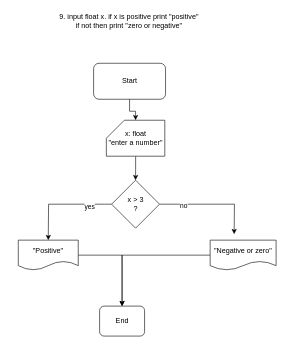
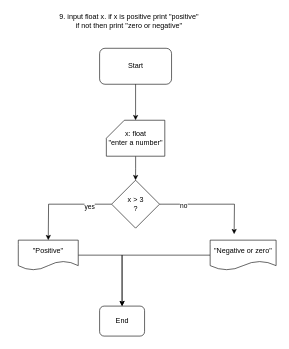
node "Start": moved (130, 81) -> (136, 66)
